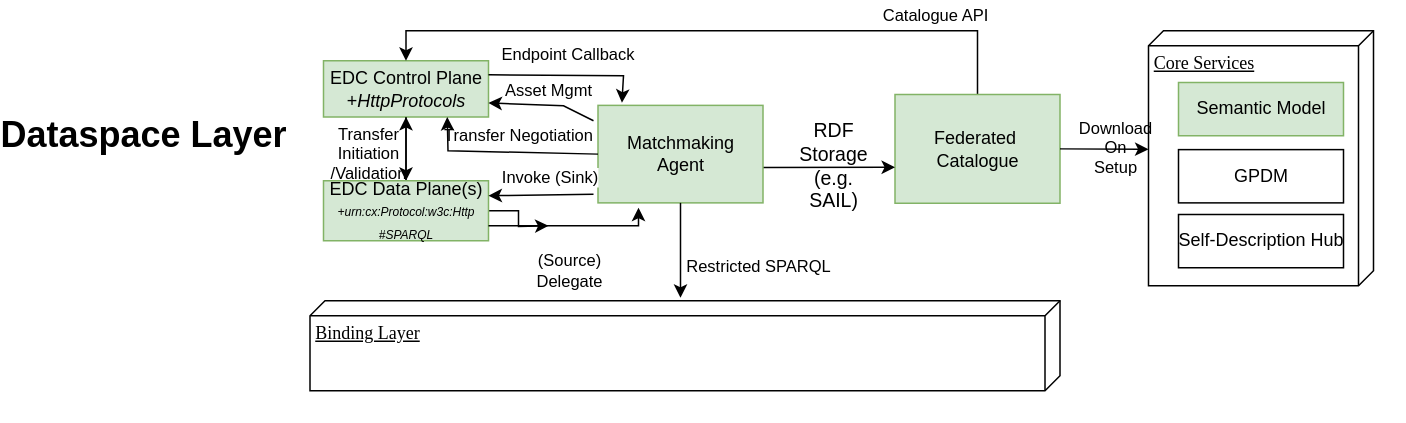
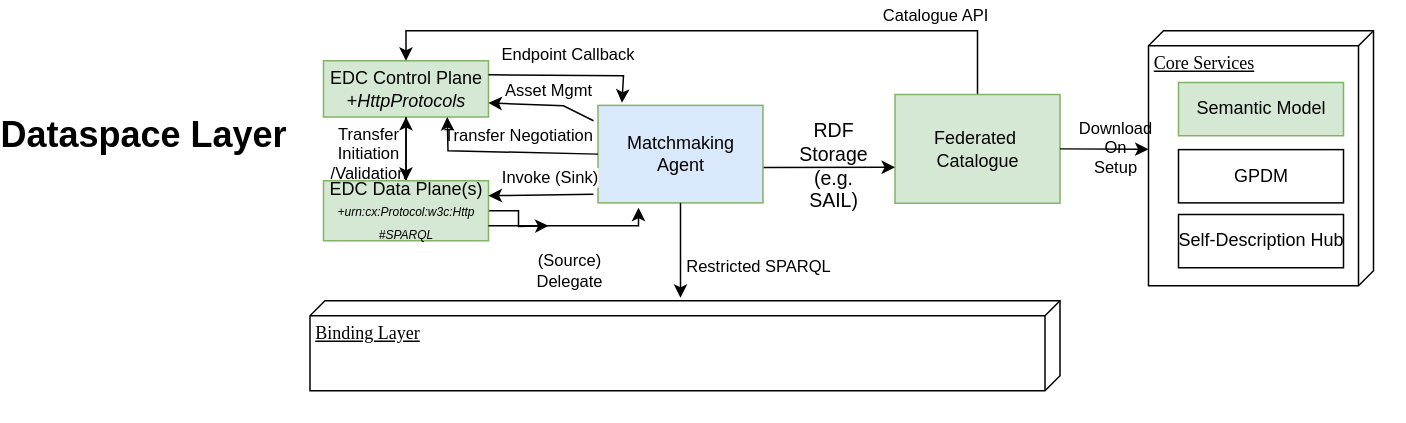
node "Matchmaking Agent": fillcolor #d5e8d4 -> #dae8fc
